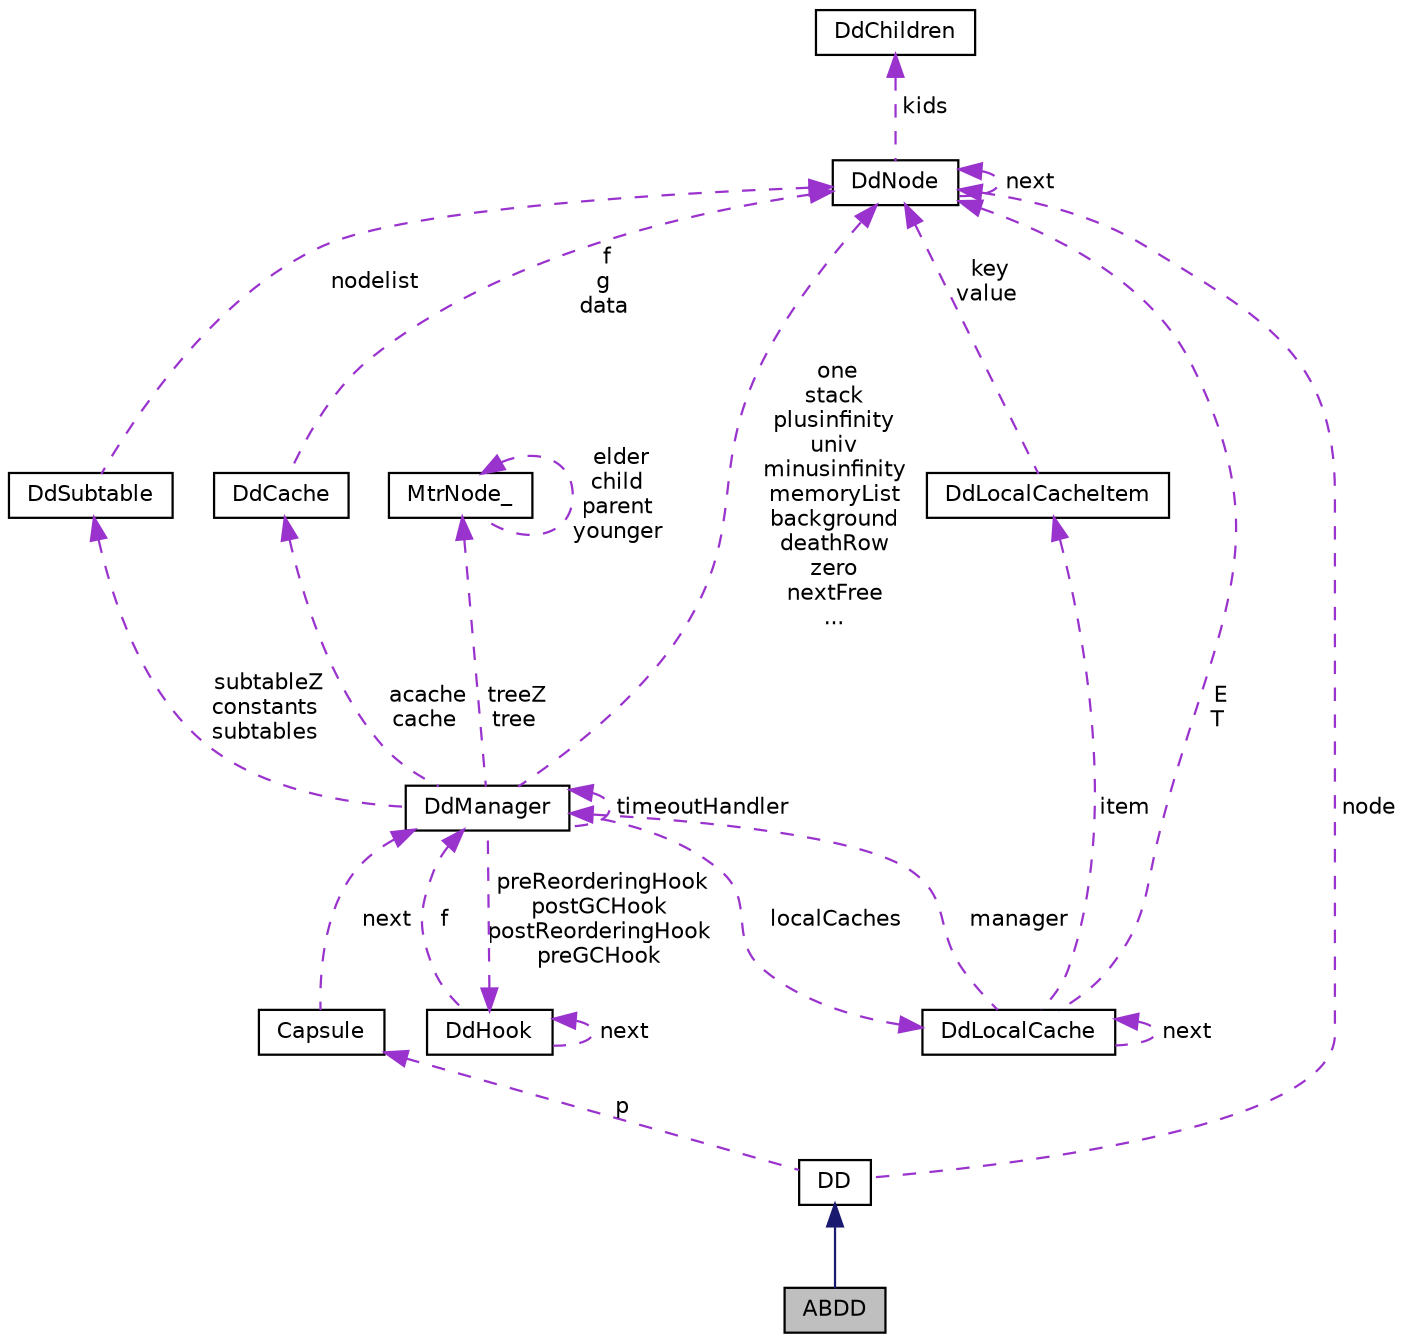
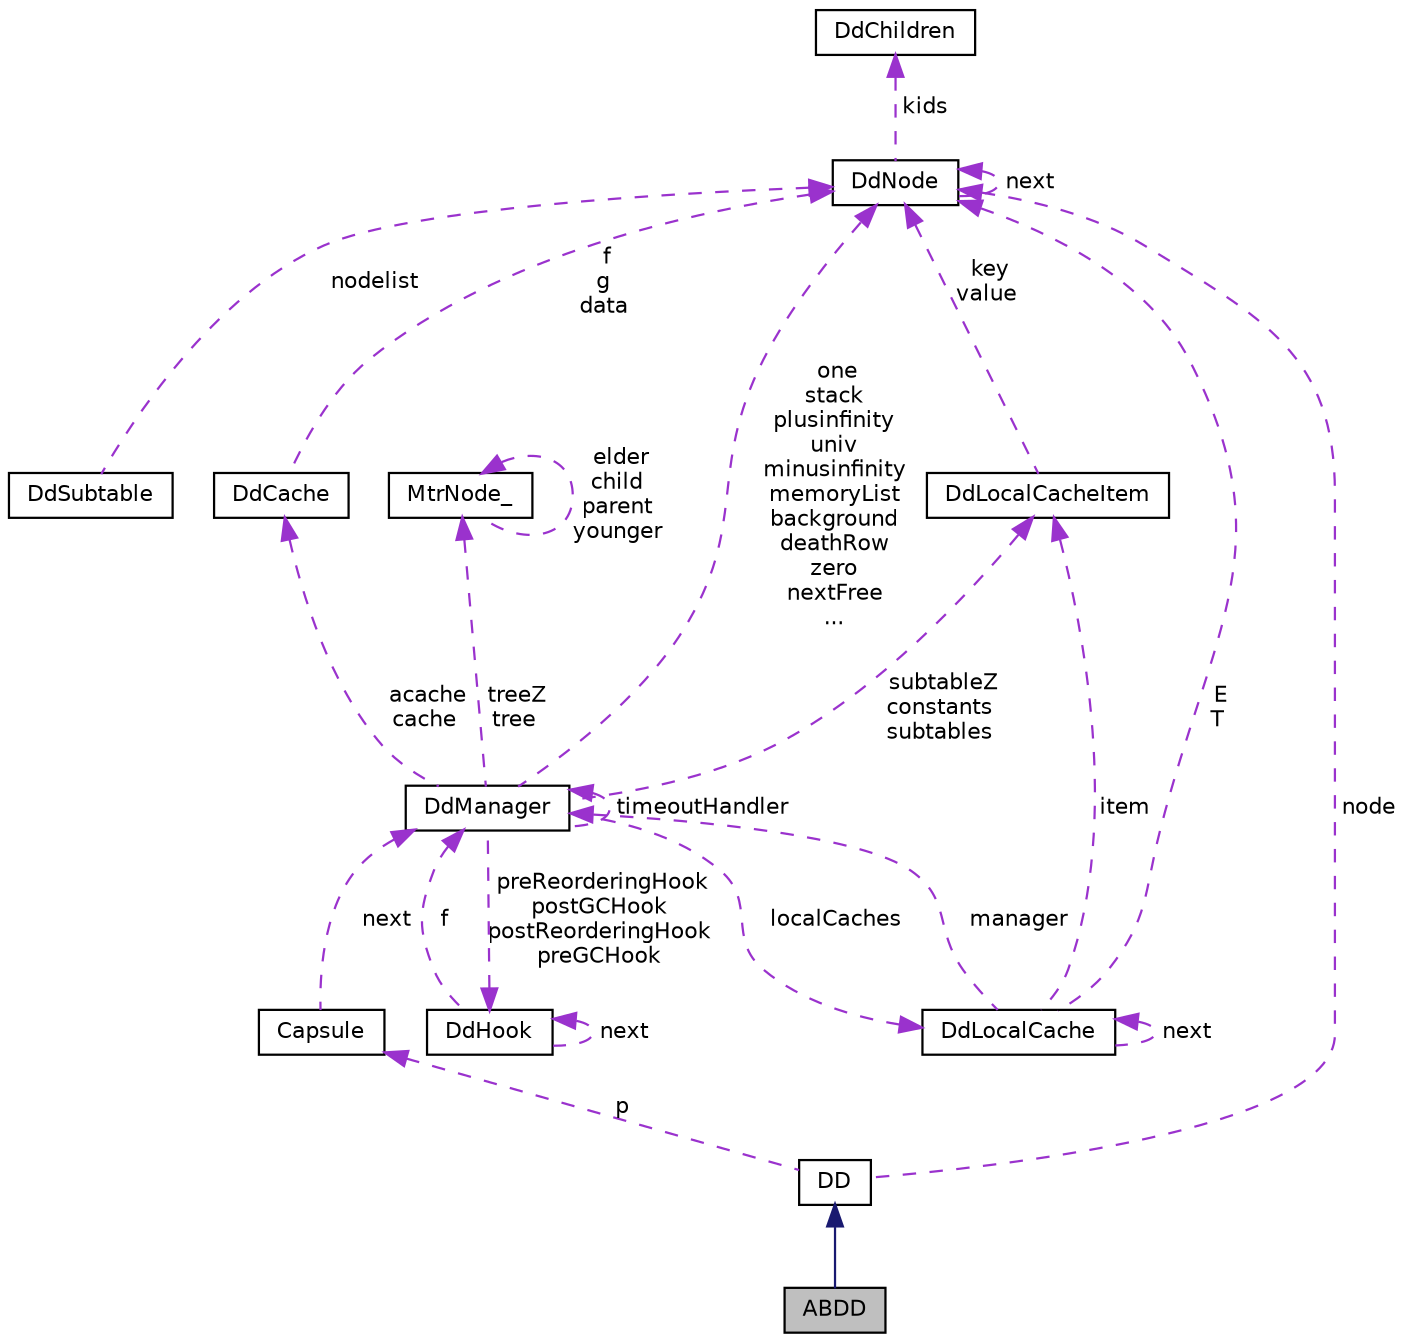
edge "DdManager" -> "DdSubtable": now "DdManager" -> "DdLocalCacheItem"
